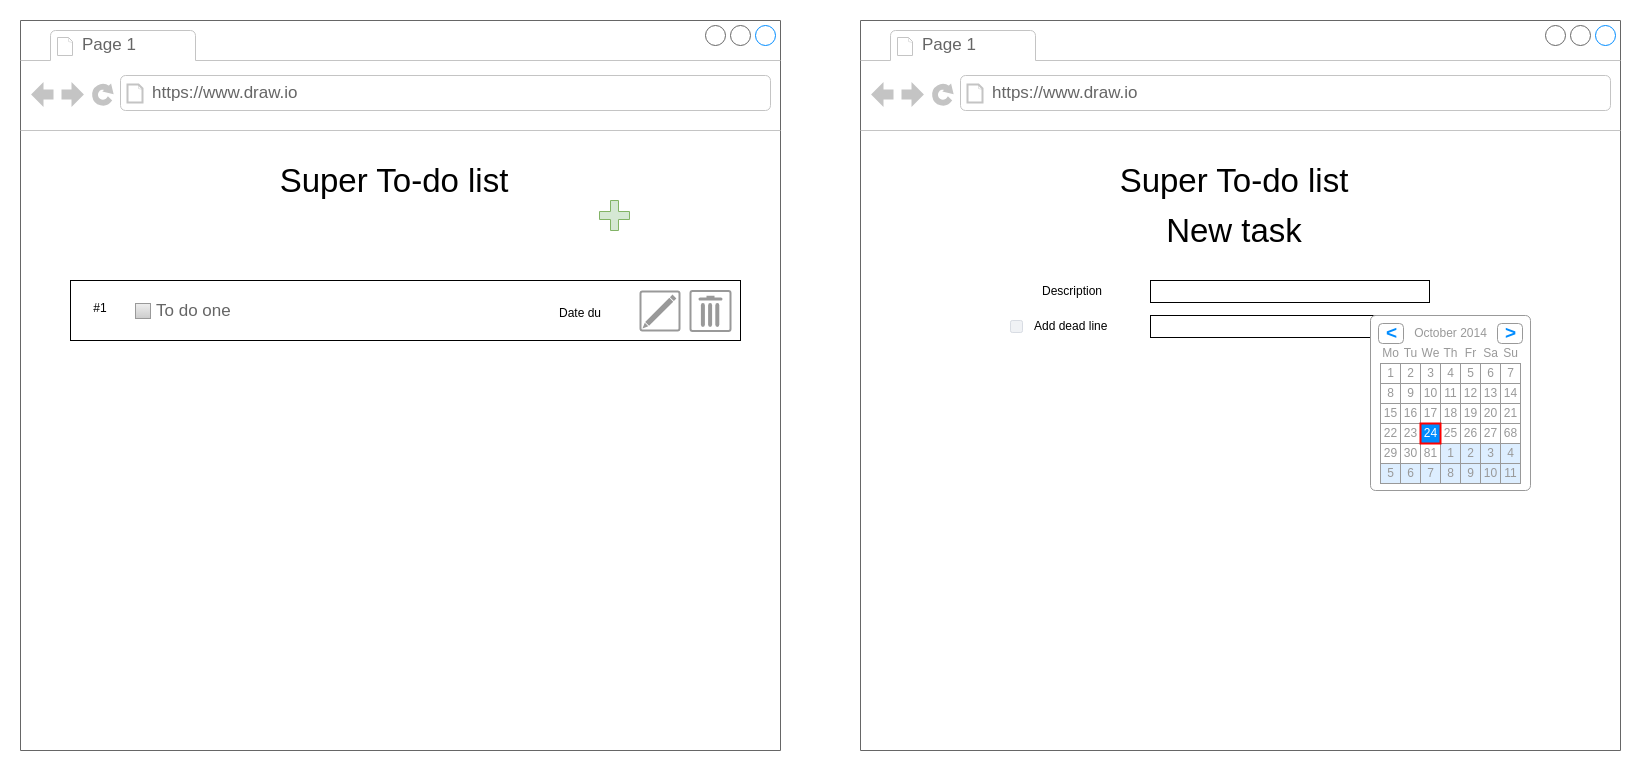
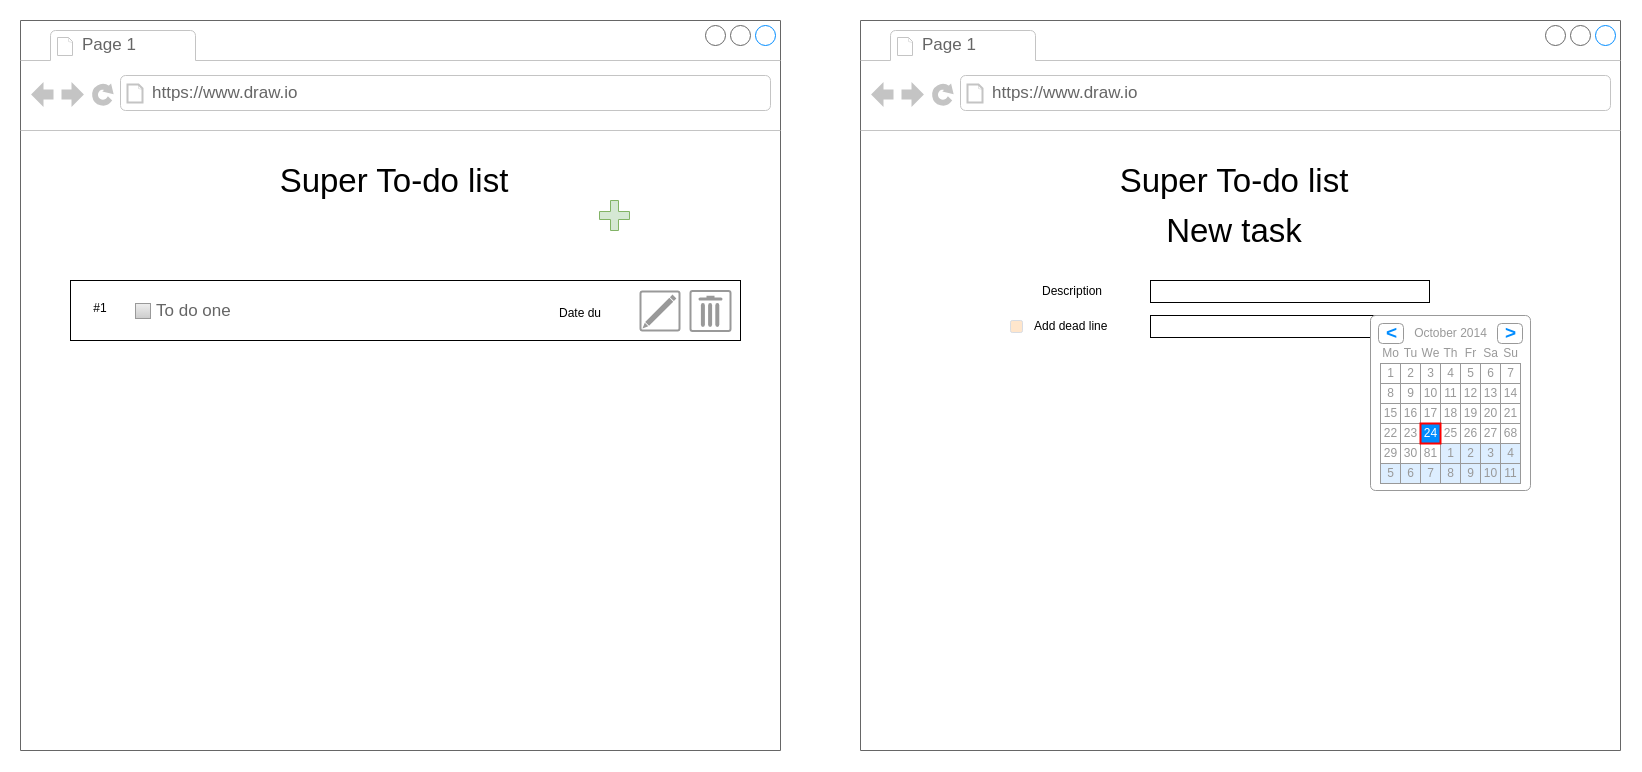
node "Add dead line": fillcolor #f0f2f5 -> #ffe6cc
